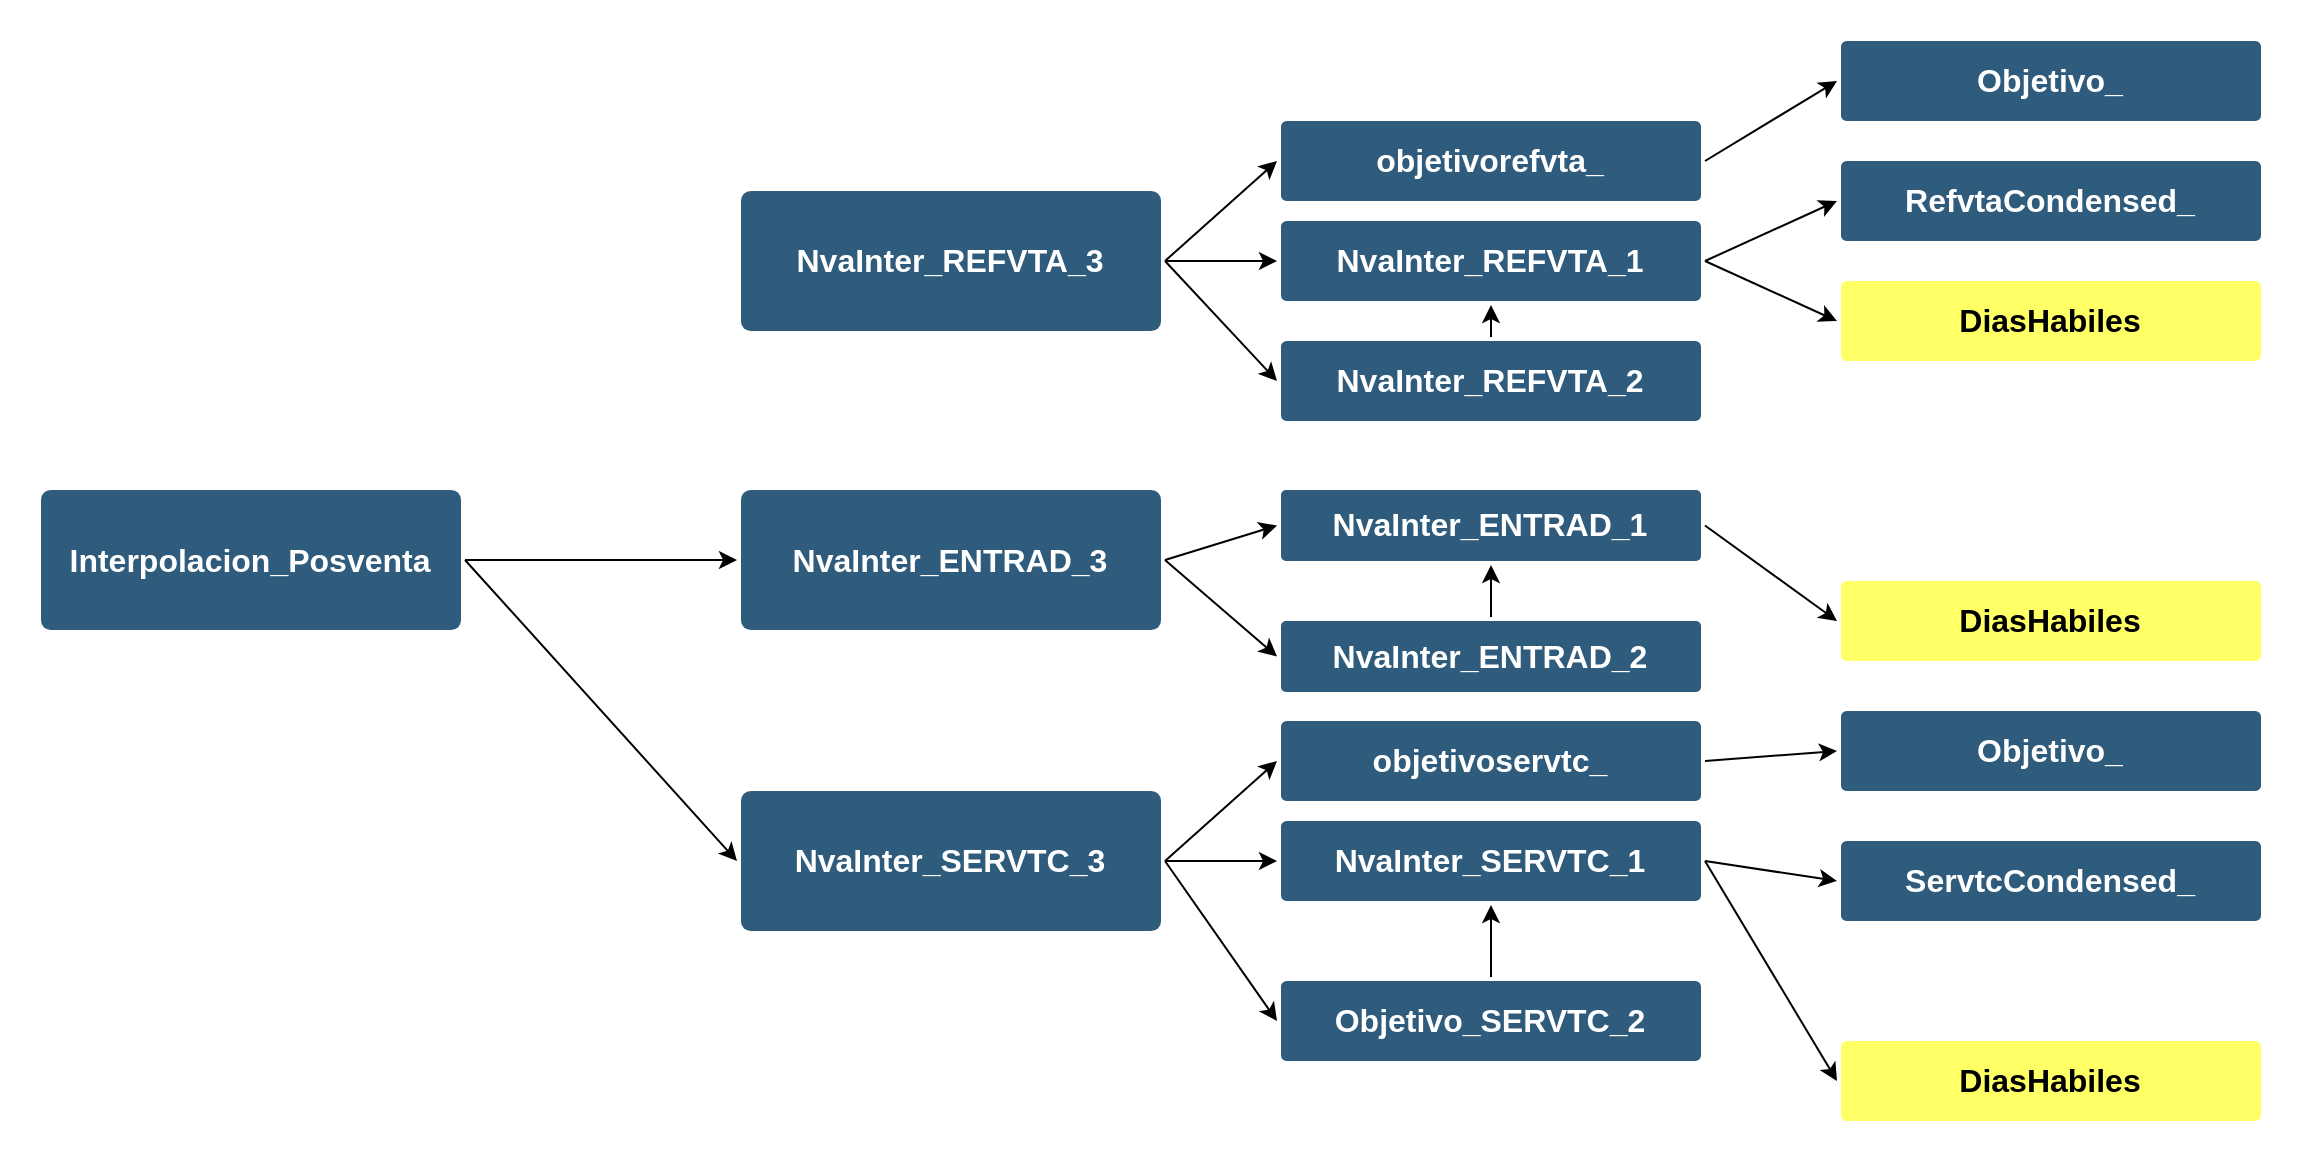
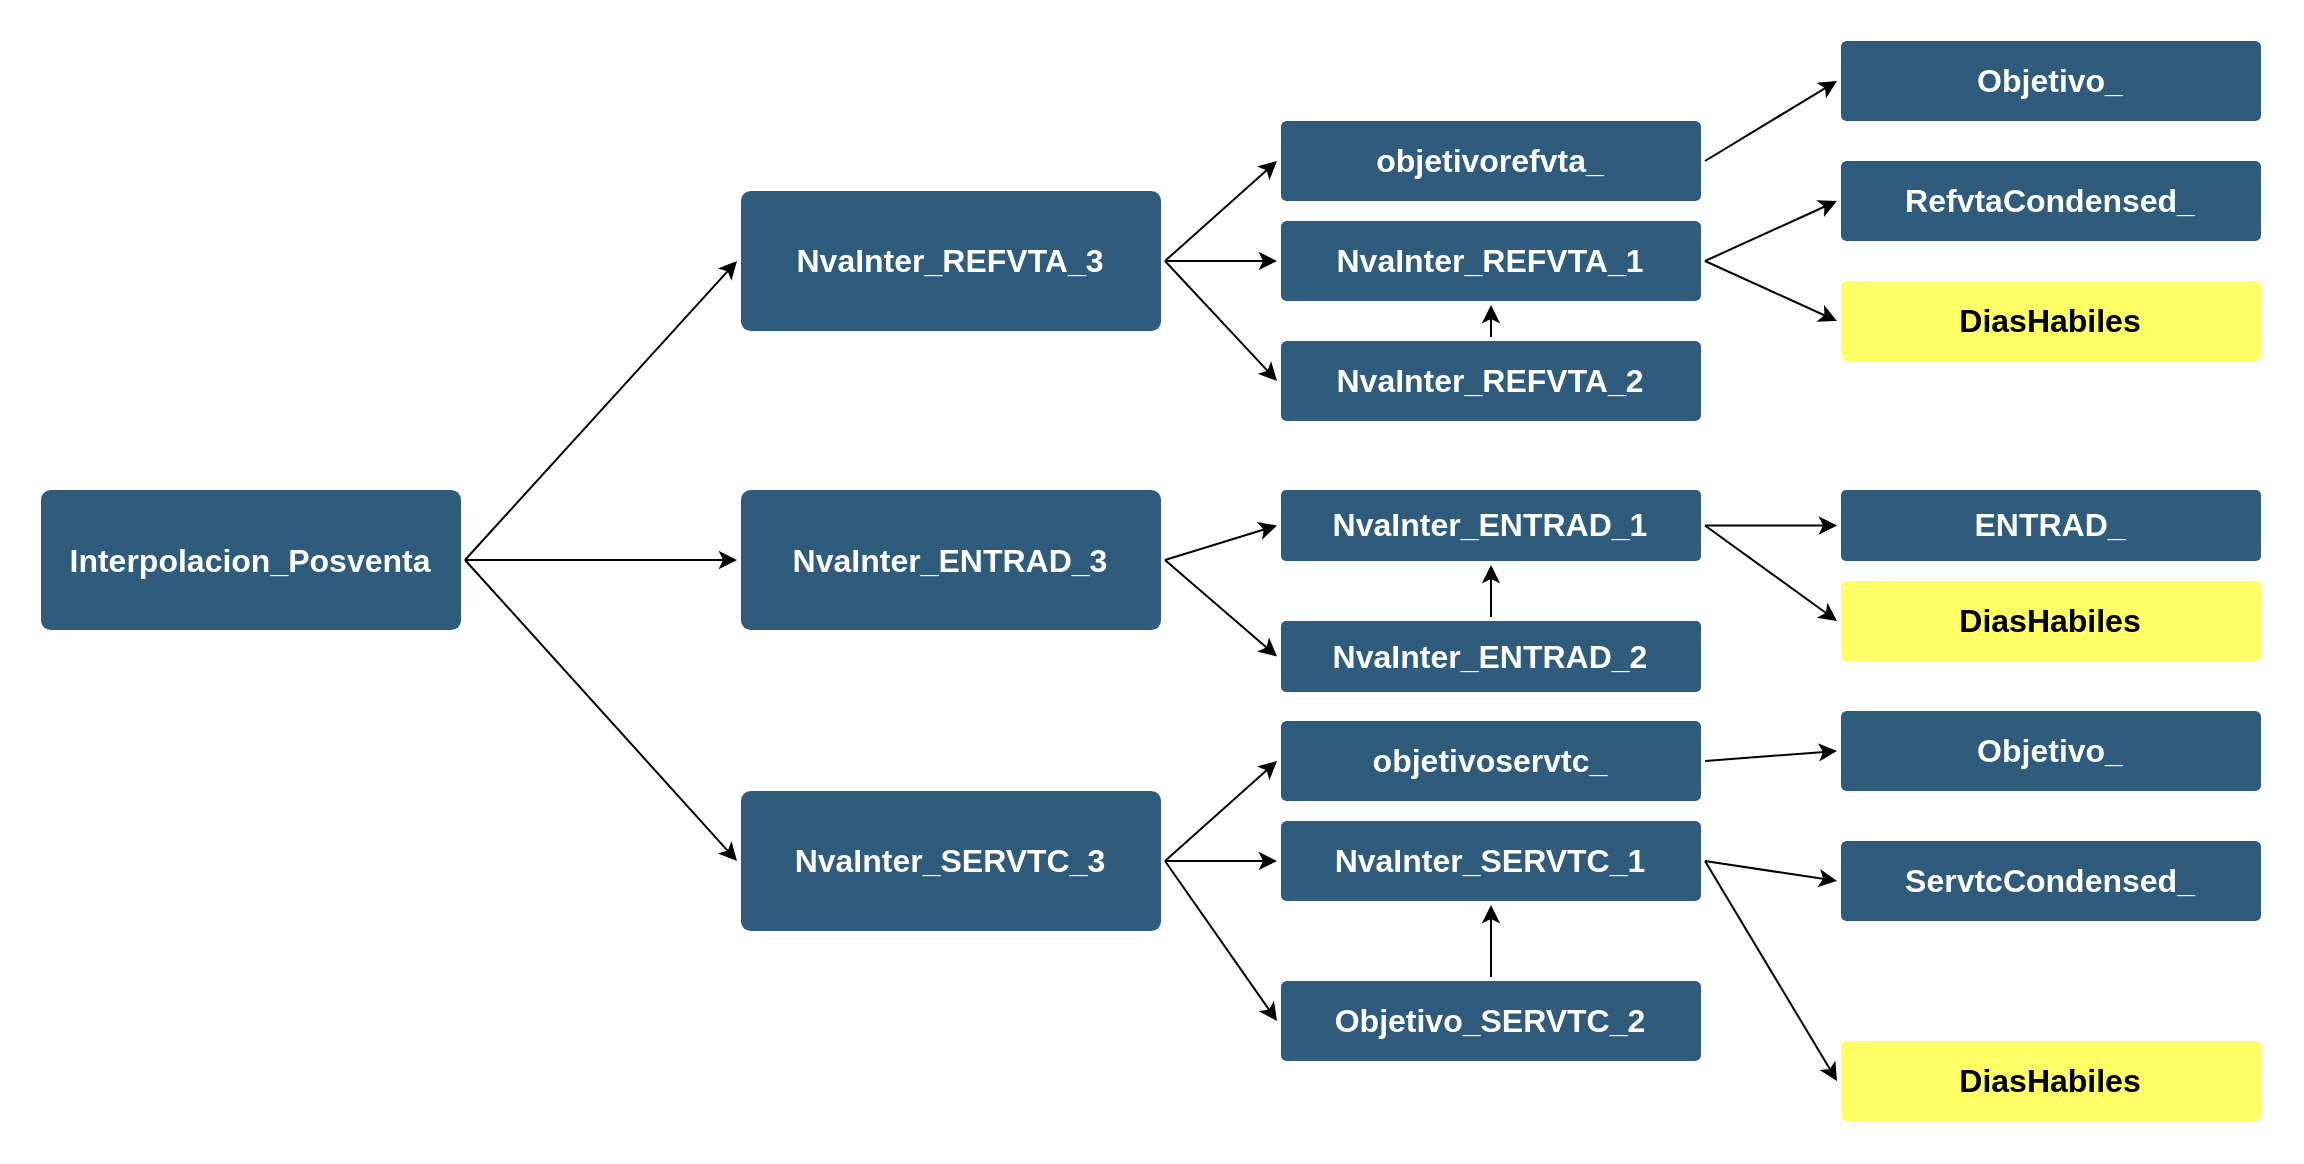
edge "Interpolacion_Posventa" -> "NvaInter_REFVTA_3": added
edge "NvaInter_ENTRAD_1" -> "ENTRAD_": added
node "ENTRAD_": added
